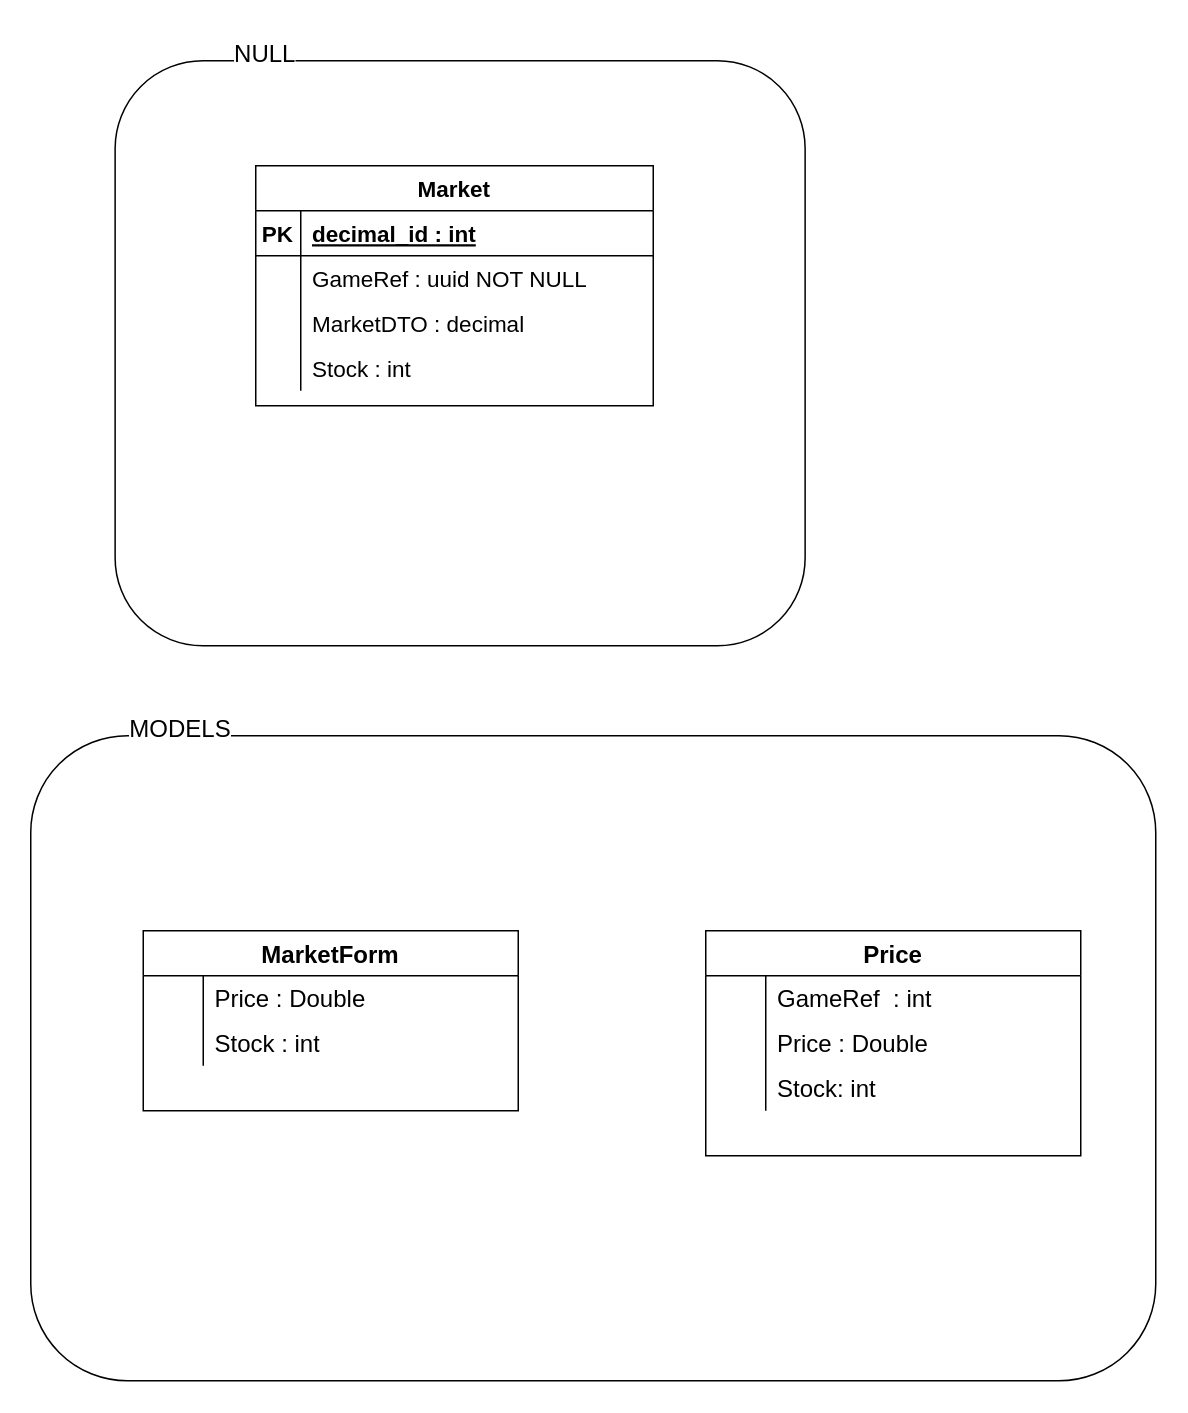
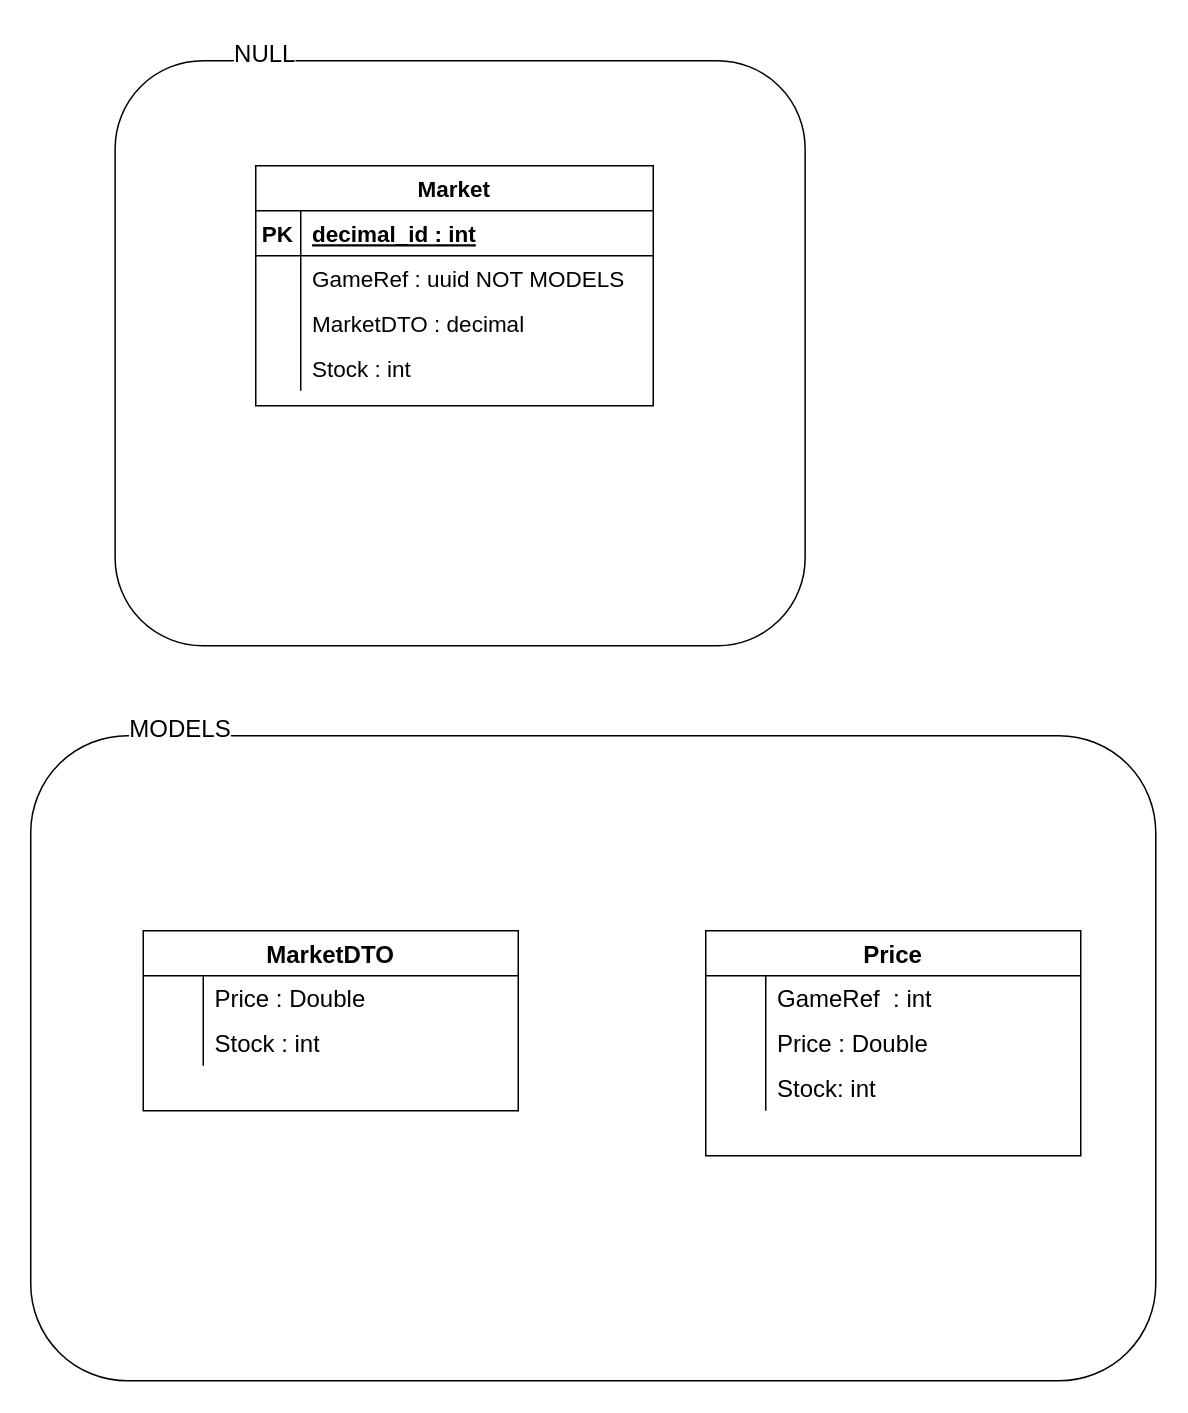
node "GameRef : uuid NOT NULL": label "GameRef : uuid NOT NULL" -> "GameRef : uuid NOT MODELS"
node "MarketForm": label "MarketForm" -> "MarketDTO"
